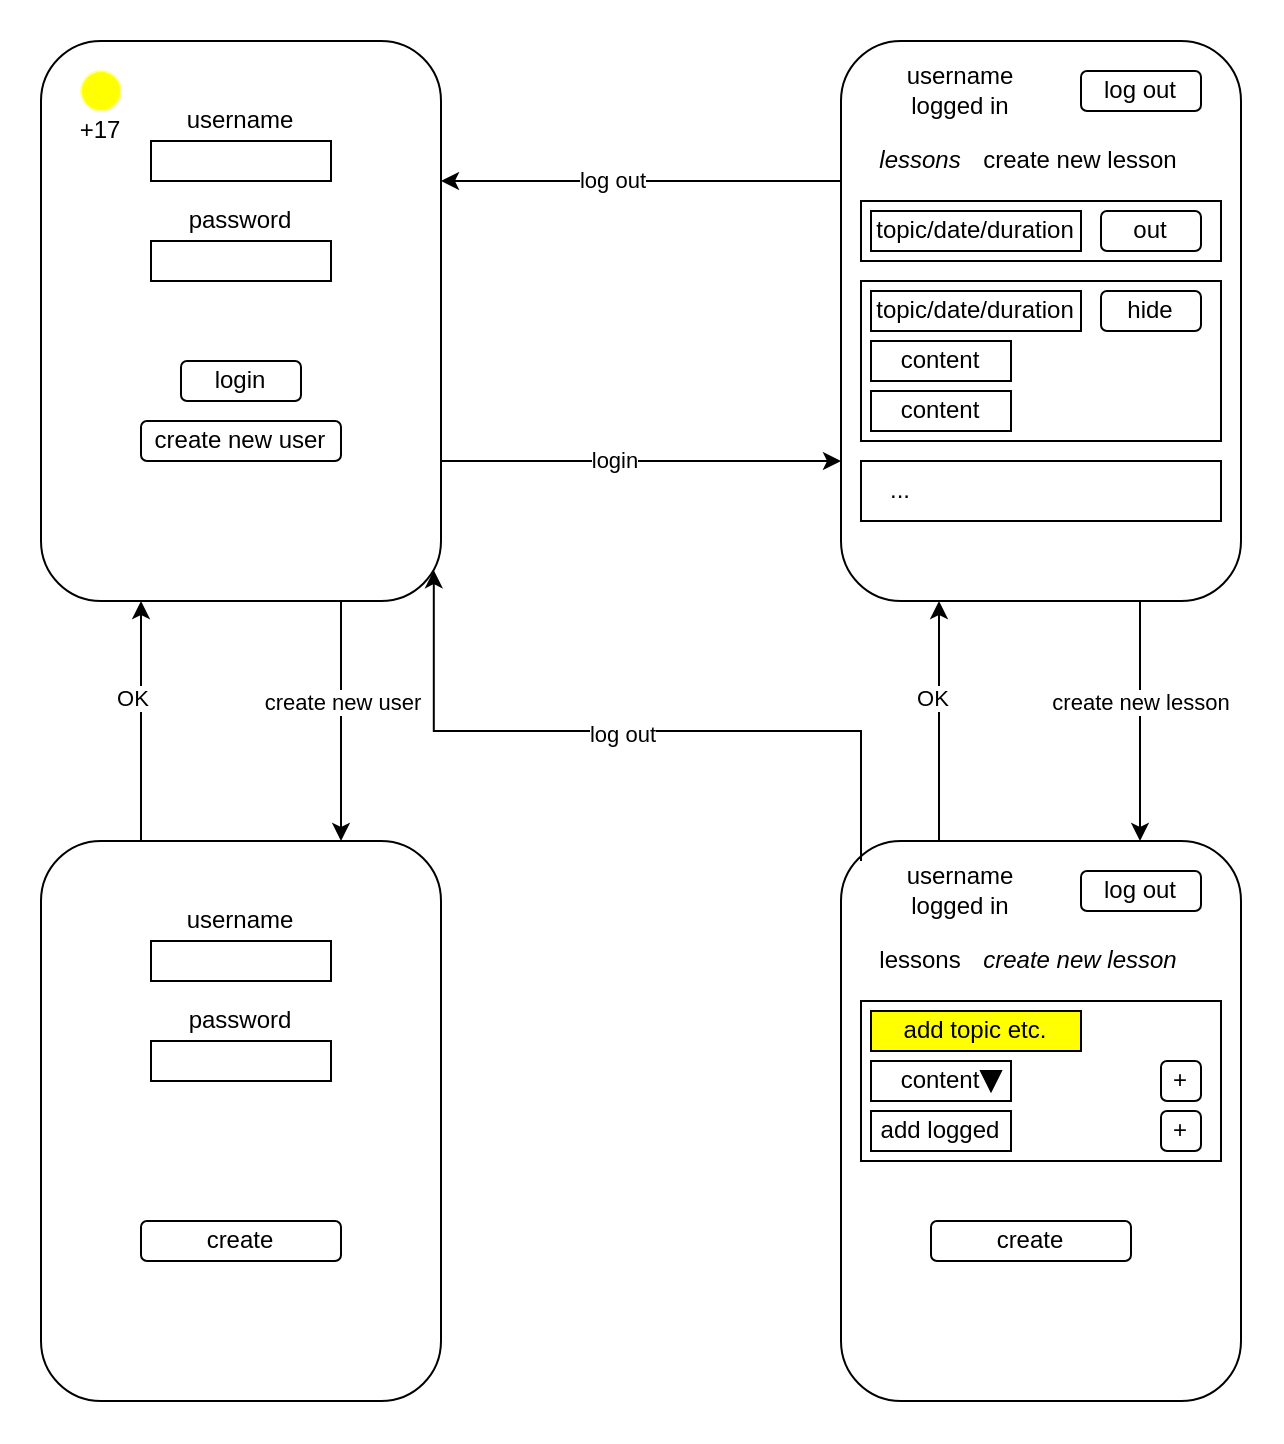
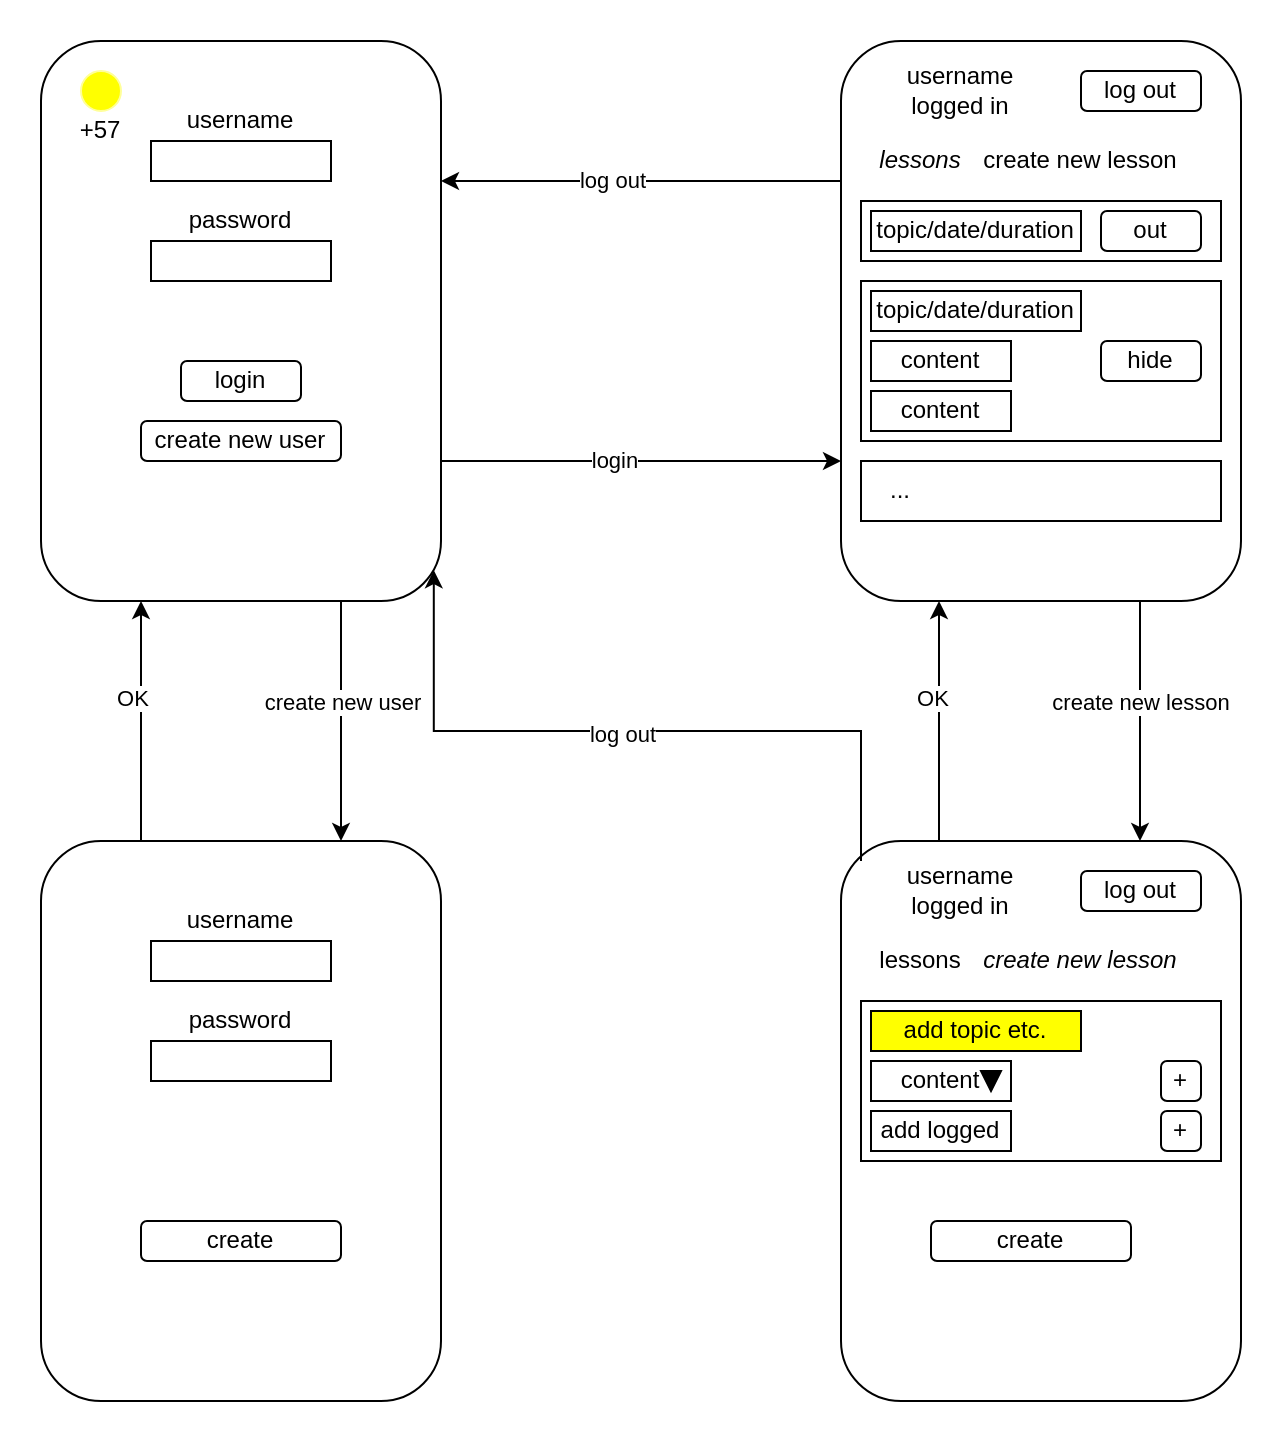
node "+17": label "+17" -> "+57"
node "hide": moved (1151, 311) -> (1151, 361)
